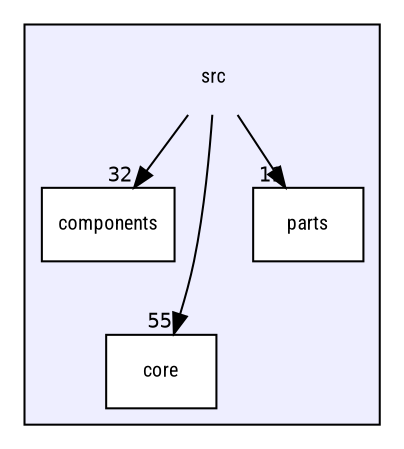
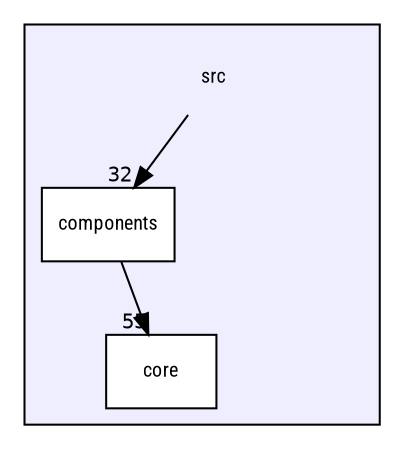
edge "src" -> "core": now "components" -> "core"
node "parts": removed
